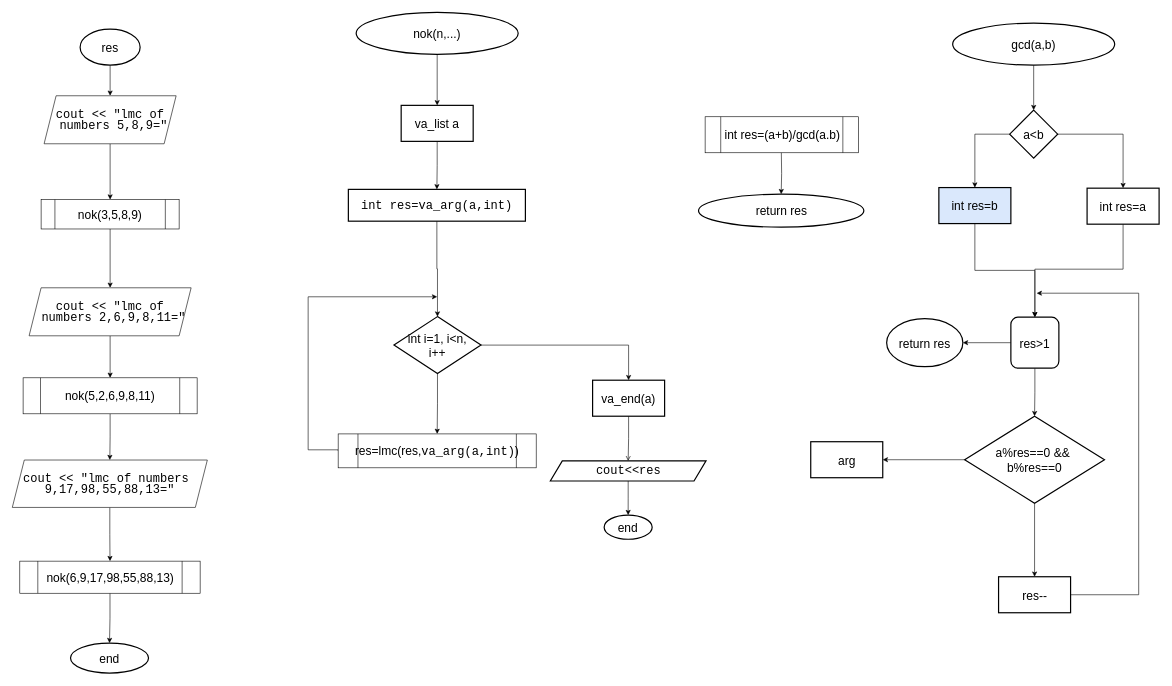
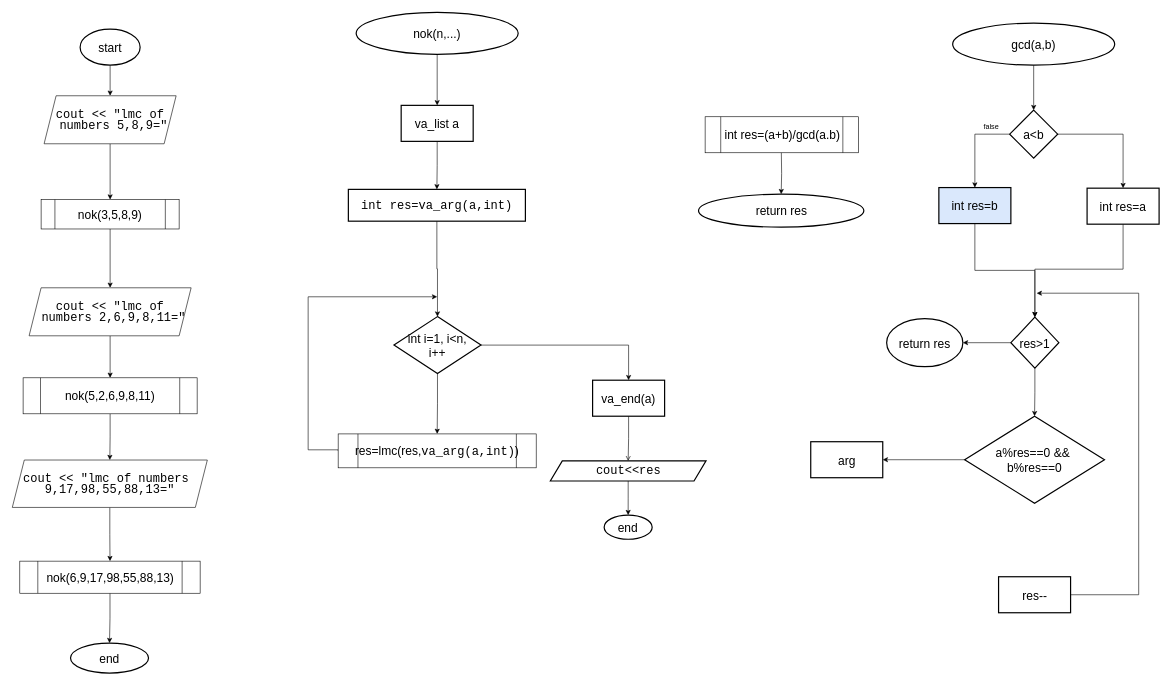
node "res": label "res" -> "start"
node "false": added
node "res>1": shape rounded rectangle -> diamond
edge "a%res==0 && b%res==0" -> "res--": removed
